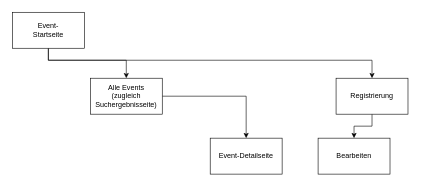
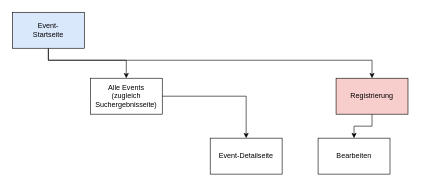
node "Event- Startseite": fillcolor #ffffff -> #dae8fc
node "Registrierung": fillcolor #ffffff -> #f8cecc
